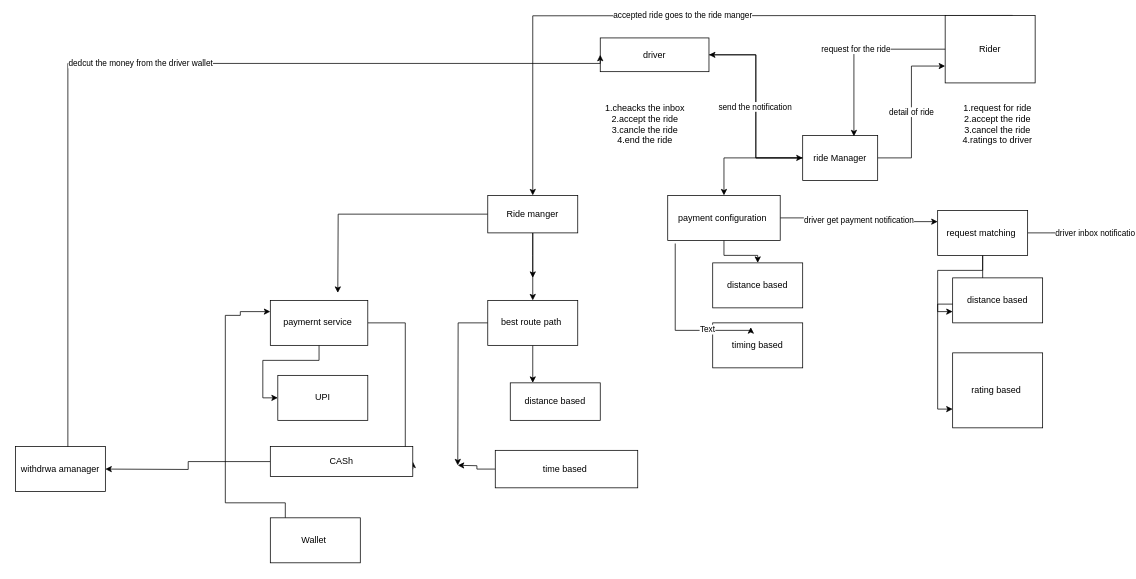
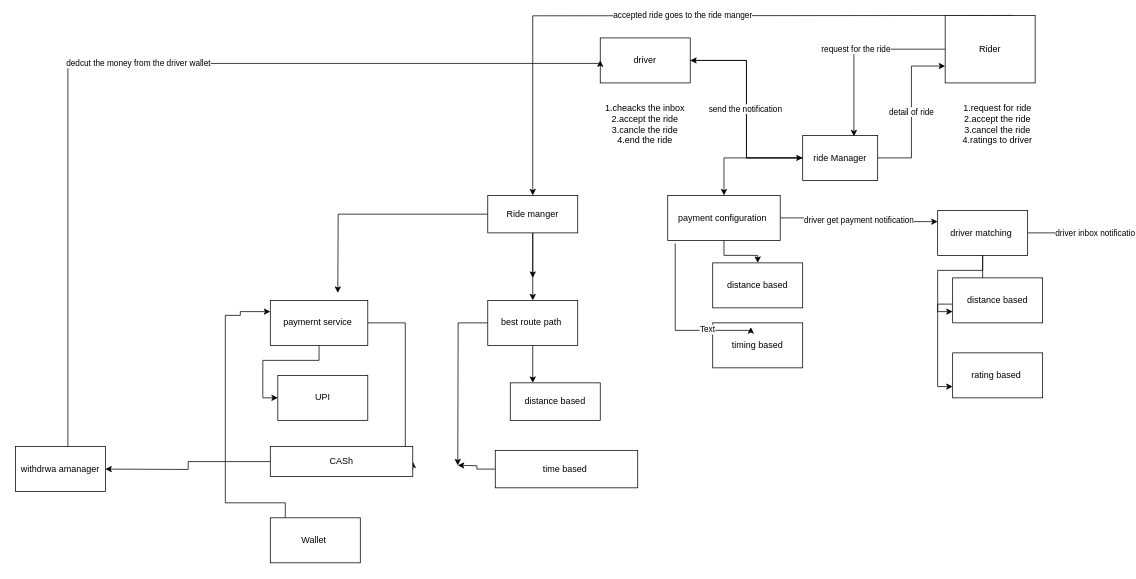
node "driver": size 109x34 -> 90x45
node "request matching": label "request matching" -> "driver matching"
node "rating based": size 90x75 -> 90x45
